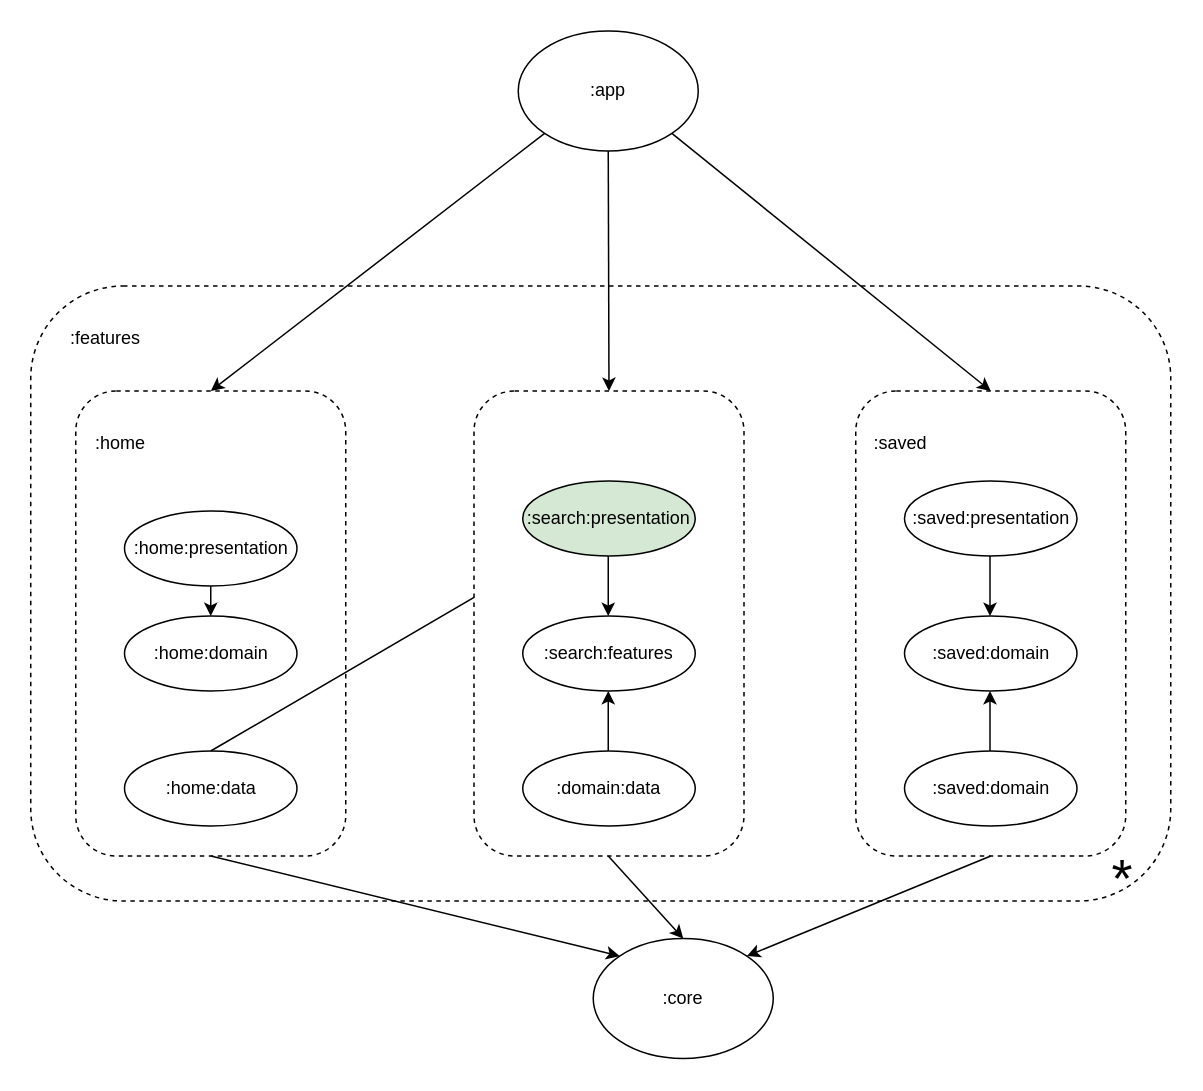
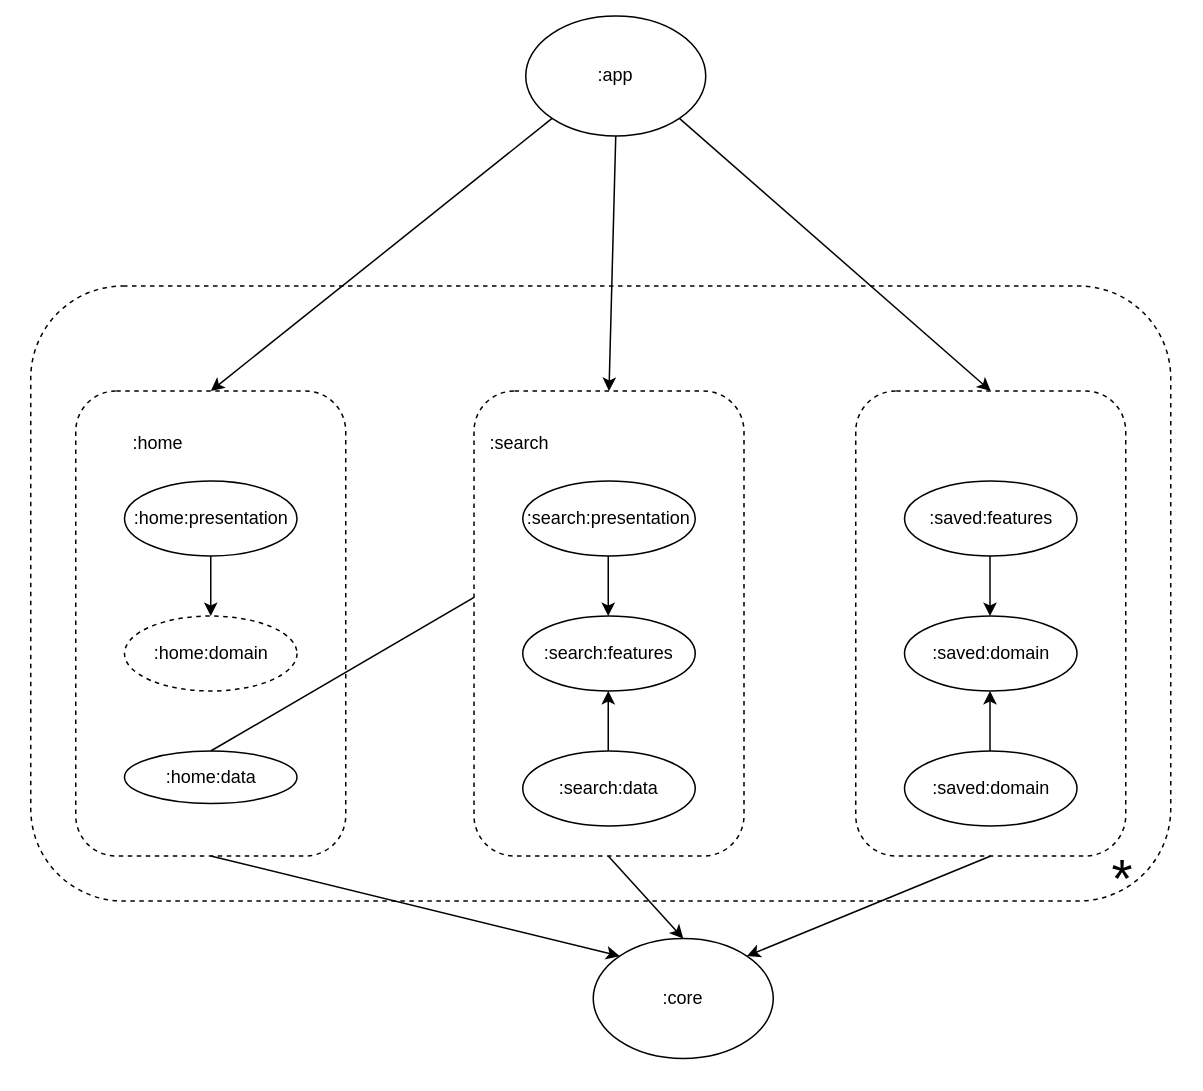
node ":app": moved (608, 91) -> (616, 76)
node ":features": removed
node ":home": moved (121, 443) -> (158, 443)
node ":search": added
node ":saved": removed
node ":search:presentation": fillcolor #d5e8d4 -> #ffffff
node ":saved:presentation": label ":saved:presentation" -> ":saved:features"
node ":home:presentation": moved (211, 548) -> (211, 518)
node ":home:domain": style solid -> dashed
node ":home:data": size 173x75 -> 173x53
node ":domain:data": label ":domain:data" -> ":search:data"
